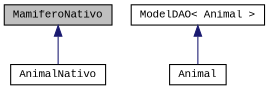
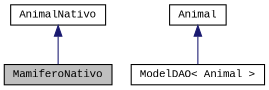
edge "AnimalNativo" -> "MamiferoNativo": reversed
edge "Animal" -> "ModelDAO< Animal >": reversed
